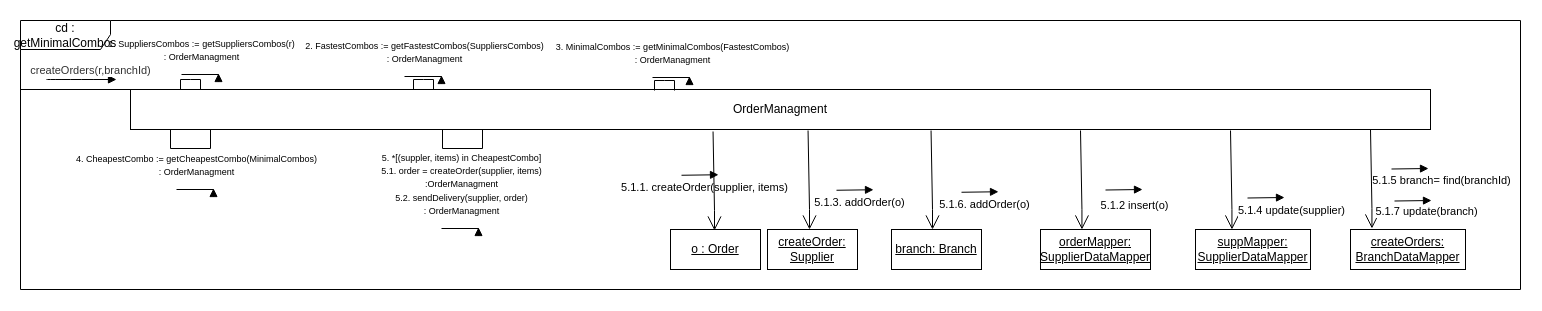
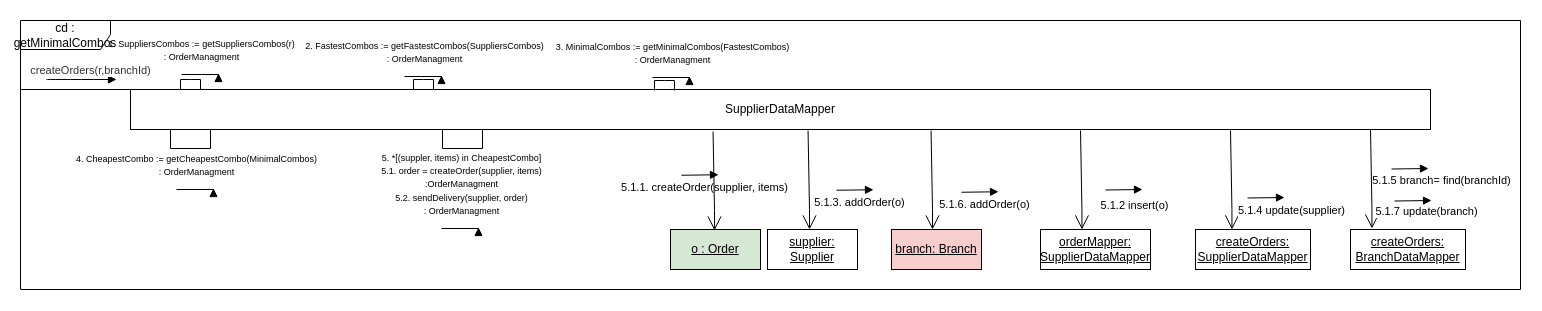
node "OrderManagment": label "OrderManagment" -> "SupplierDataMapper"
node "o : Order": fillcolor #ffffff -> #d5e8d4
node "createOrder: Supplier": label "createOrder: Supplier" -> "supplier: Supplier"
node "branch: Branch": fillcolor #ffffff -> #f8cecc
node "suppMapper: SupplierDataMapper": label "suppMapper: SupplierDataMapper" -> "createOrders: SupplierDataMapper"
